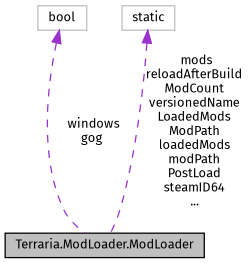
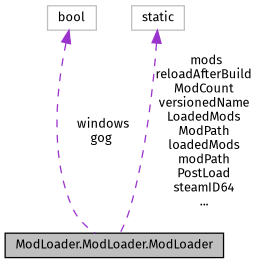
node "Terraria.ModLoader.ModLoader": label "Terraria.ModLoader.ModLoader" -> "ModLoader.ModLoader.ModLoader"
